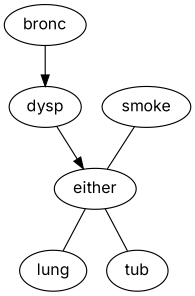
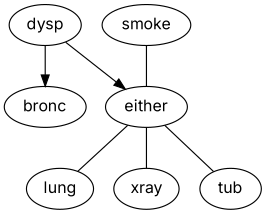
edge "bronc" -> "dysp": reversed
node "xray": added
